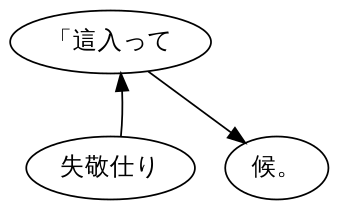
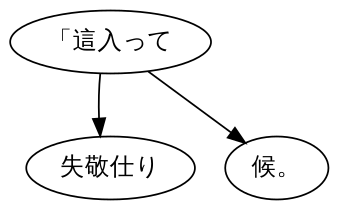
edge "失敬仕り" -> "「這入って": reversed
